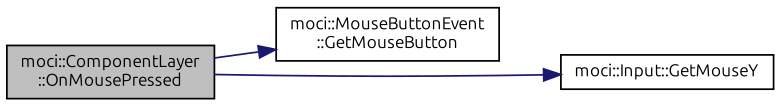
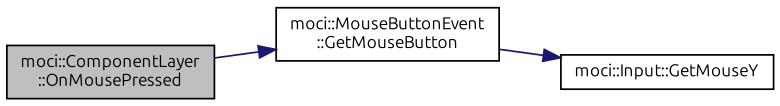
edge "moci::ComponentLayer ::OnMousePressed" -> "moci::Input::GetMouseY": now "moci::MouseButtonEvent ::GetMouseButton" -> "moci::Input::GetMouseY"
